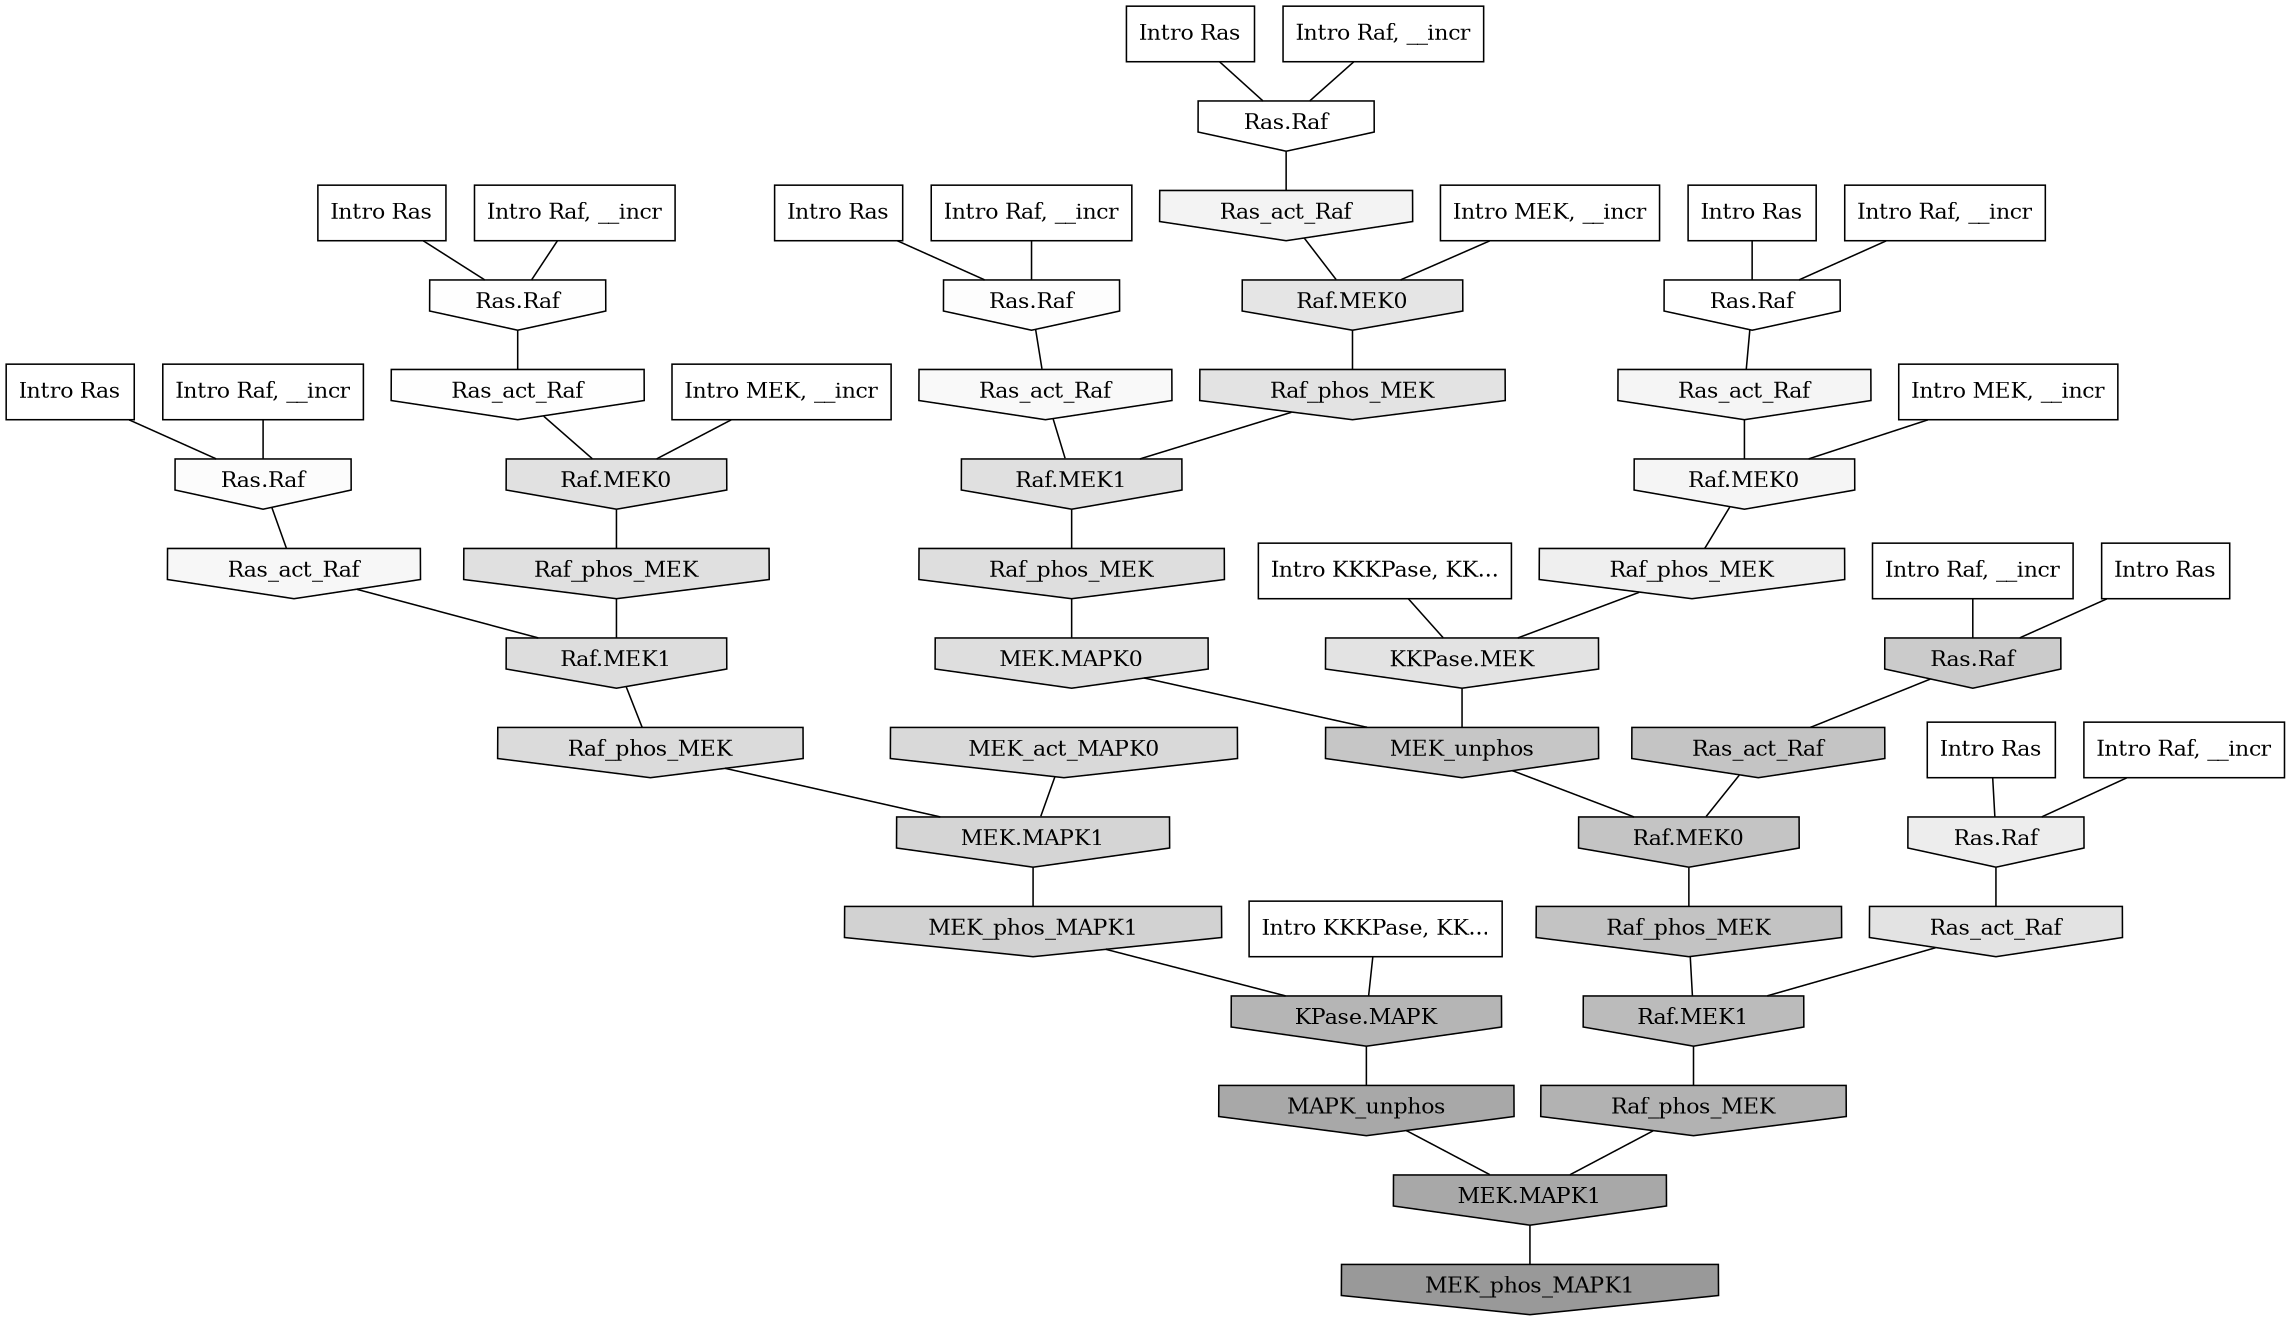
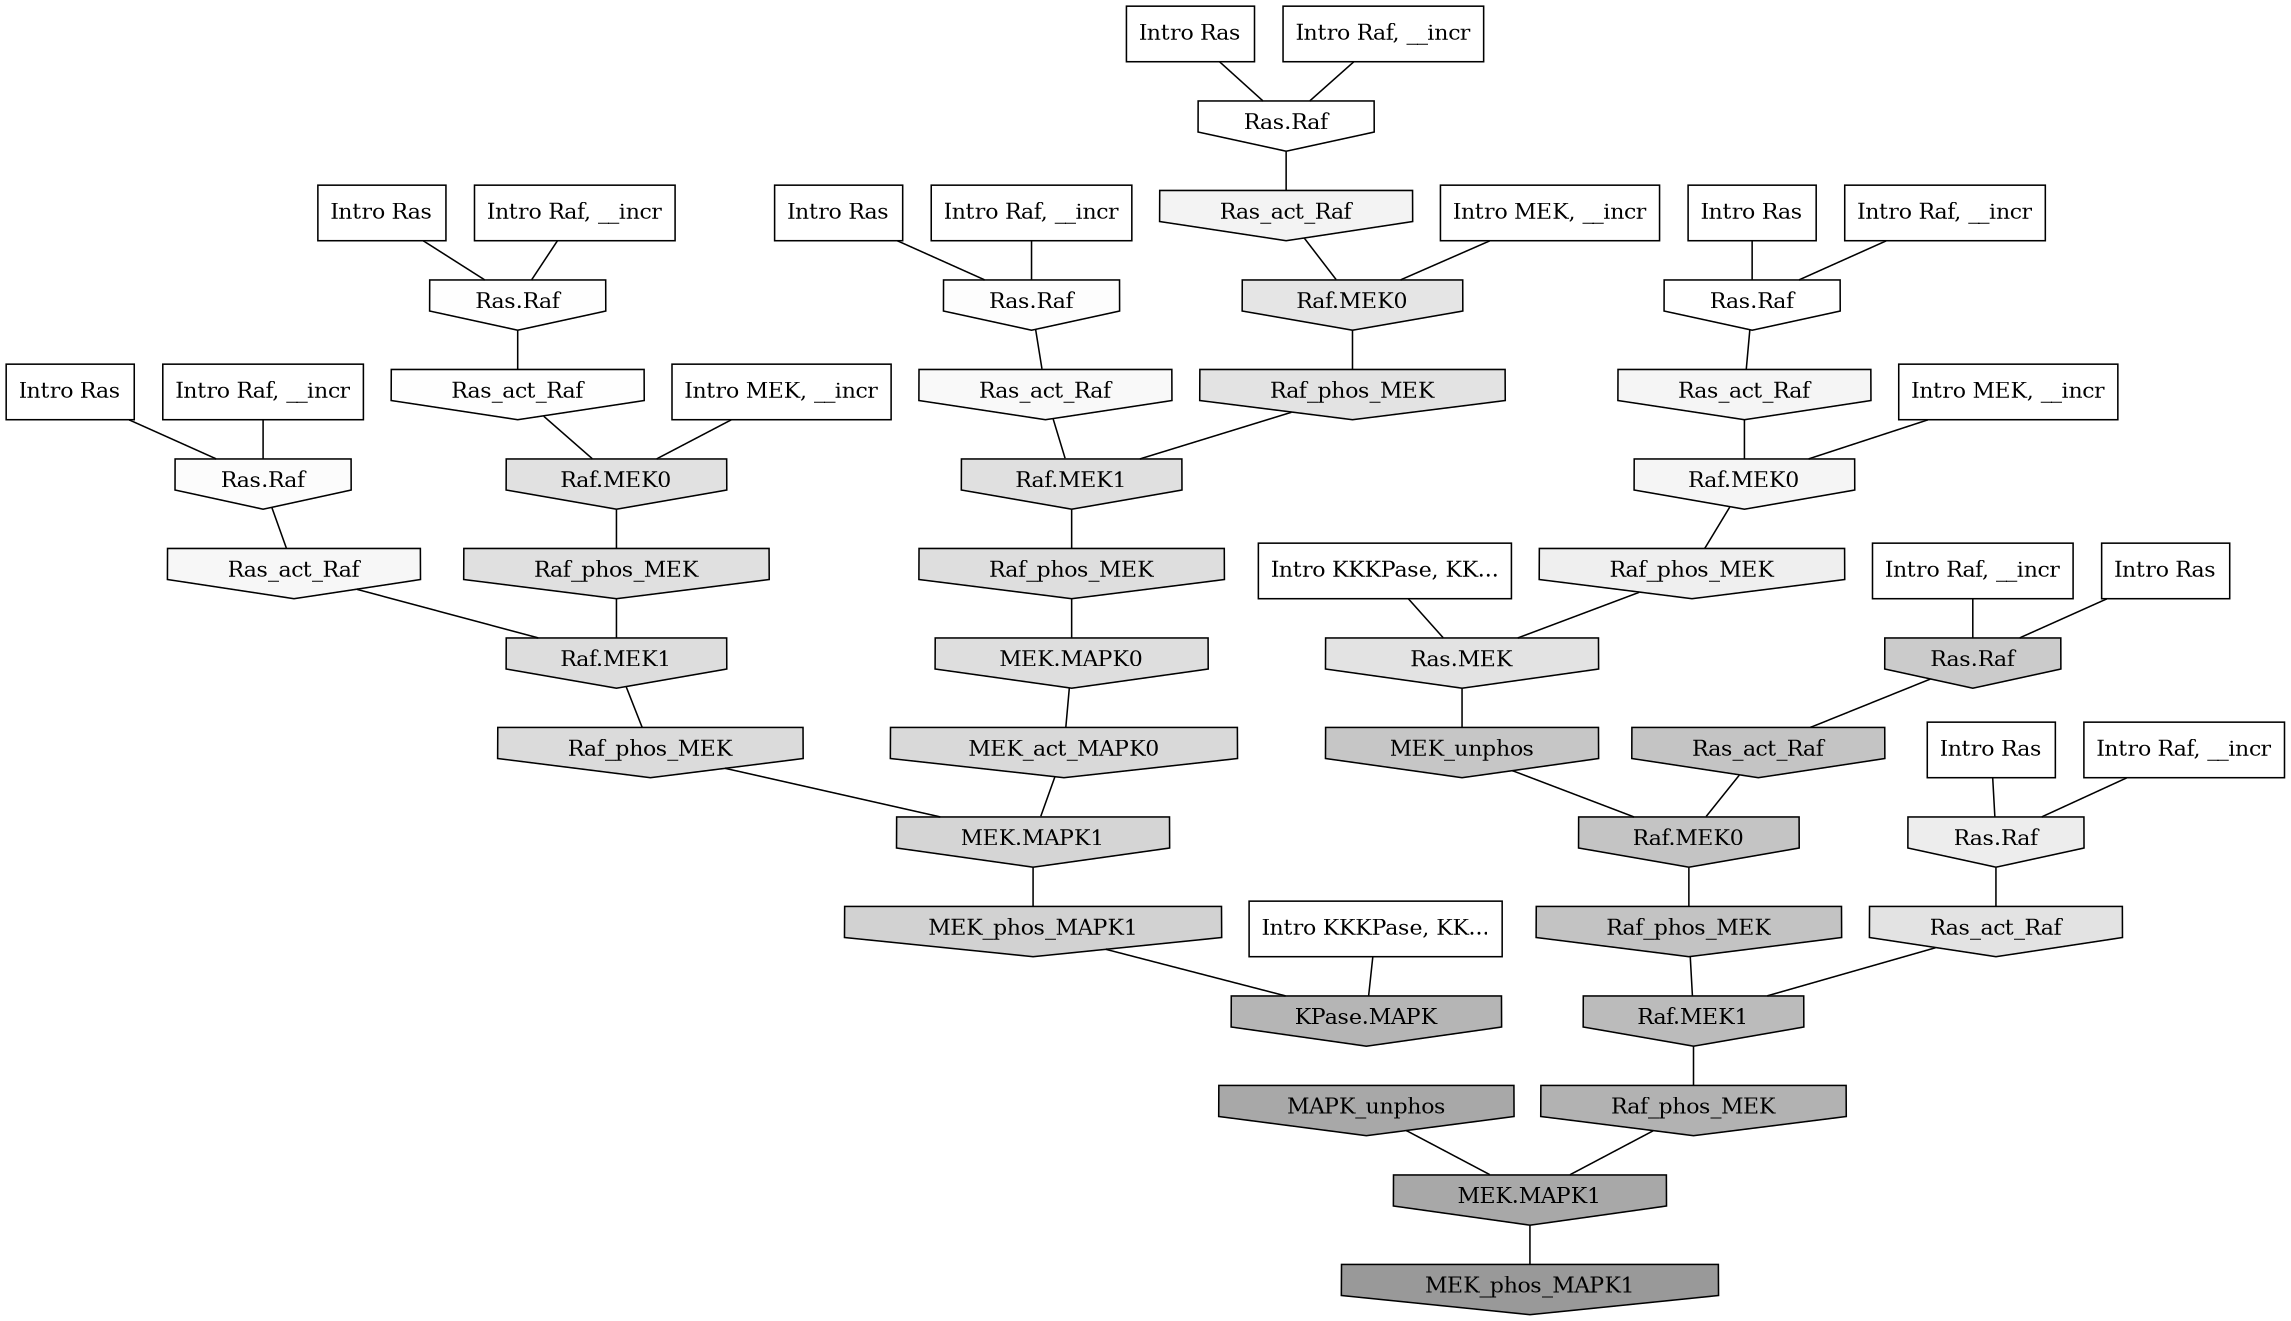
node "KKPase.MEK": label "KKPase.MEK" -> "Ras.MEK"
edge "MEK.MAPK0" -- "MEK_unphos": now "MEK.MAPK0" -- "MEK_act_MAPK0"
edge "KPase.MAPK" -- "MAPK_unphos": removed
